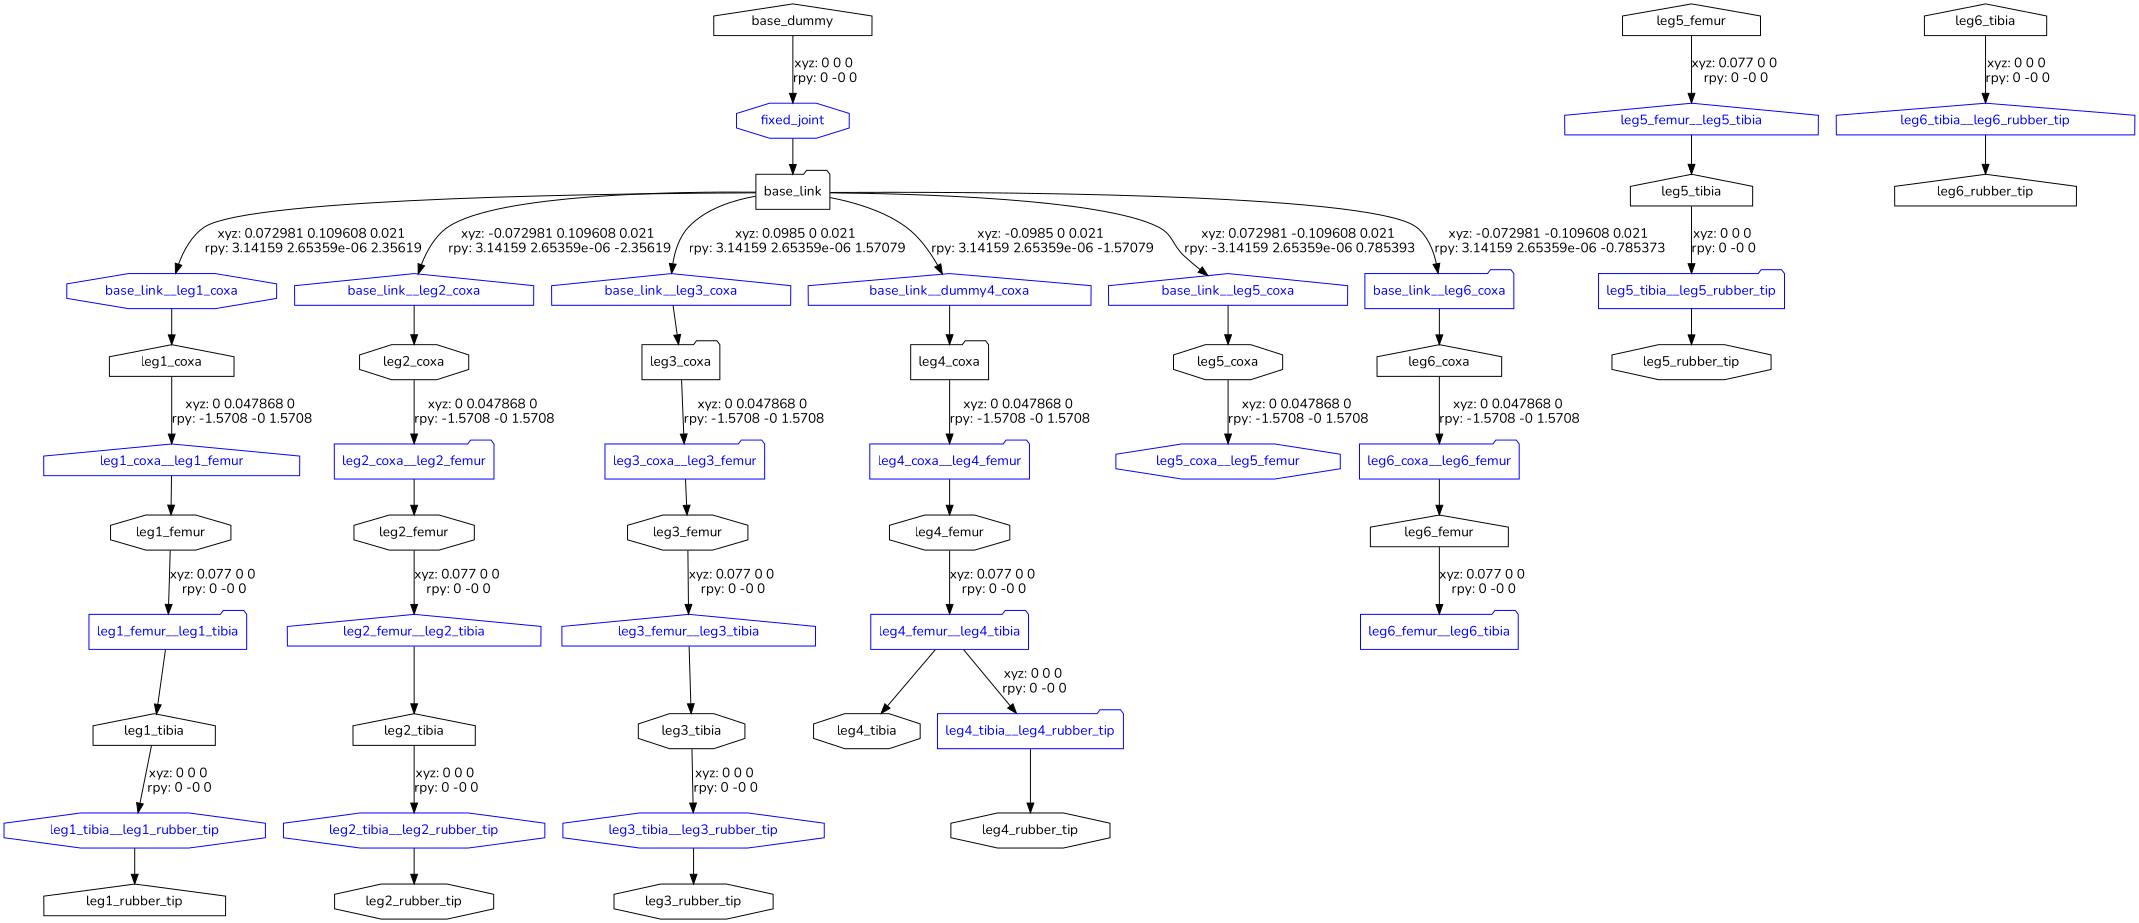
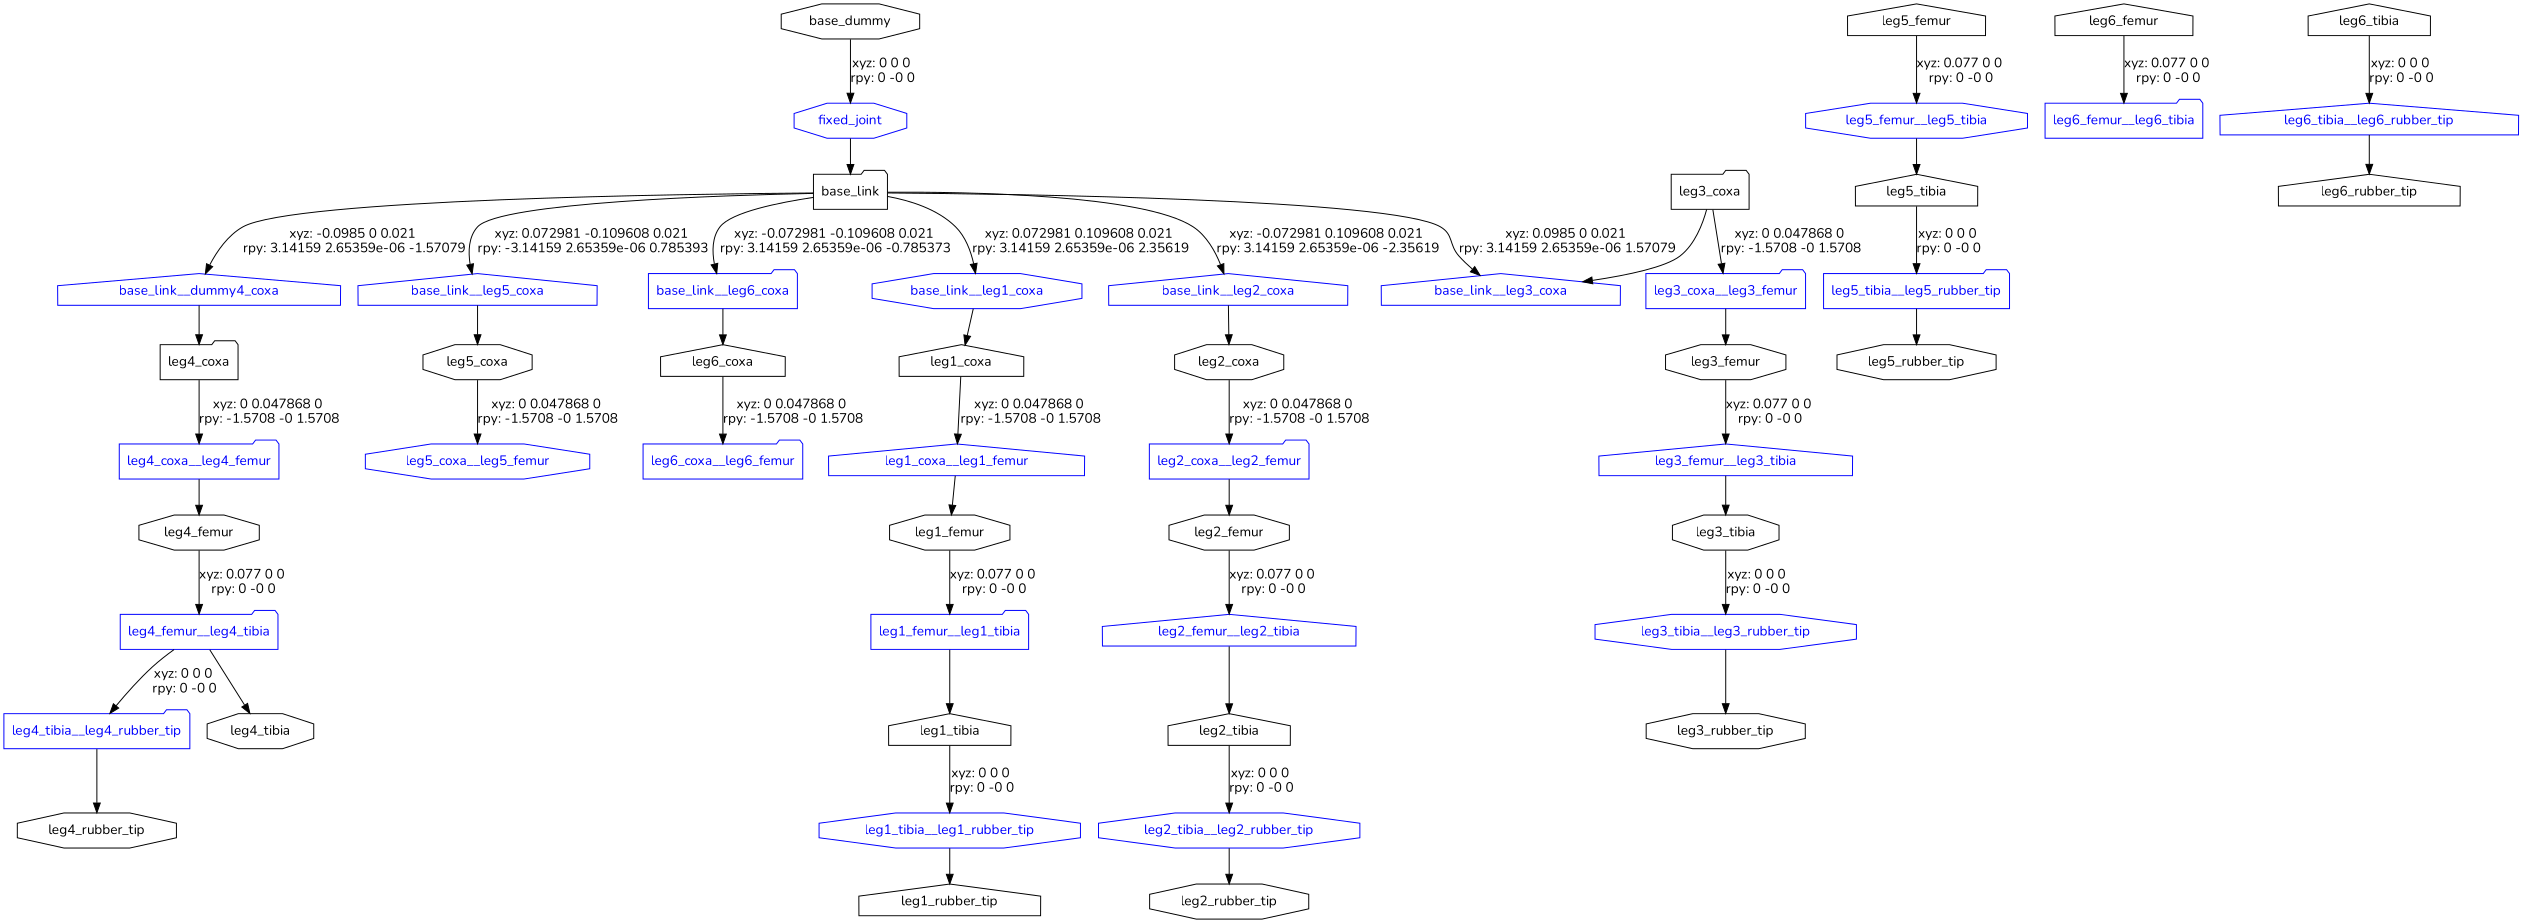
node "base_dummy": shape house -> octagon
node "leg5_femur__leg5_tibia": shape house -> octagon
edge "base_link__leg3_coxa" -> "leg3_coxa": reversed
edge "leg6_coxa__leg6_femur" -> "leg6_femur": removed
